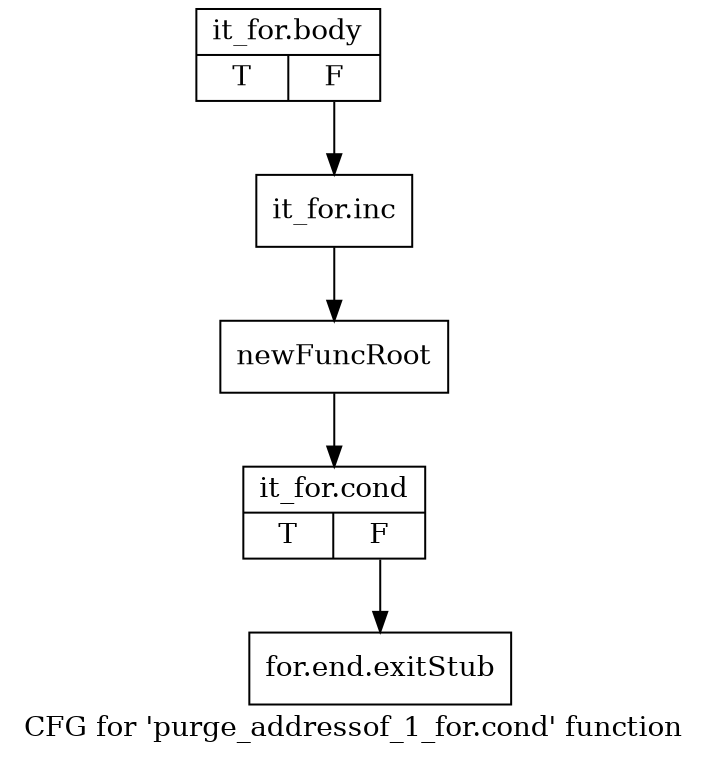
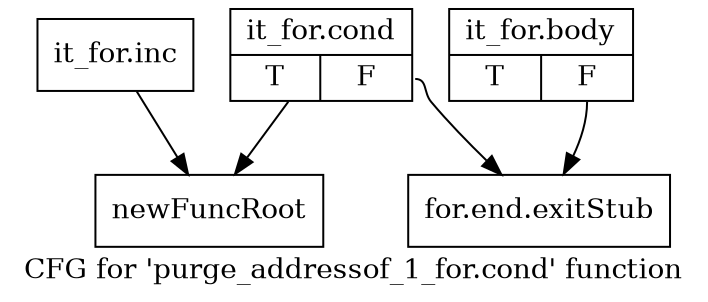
edge "it_for.body" -> "it_for.inc": now "it_for.body" -> "for.end.exitStub"
edge "newFuncRoot" -> "it_for.cond": reversed
